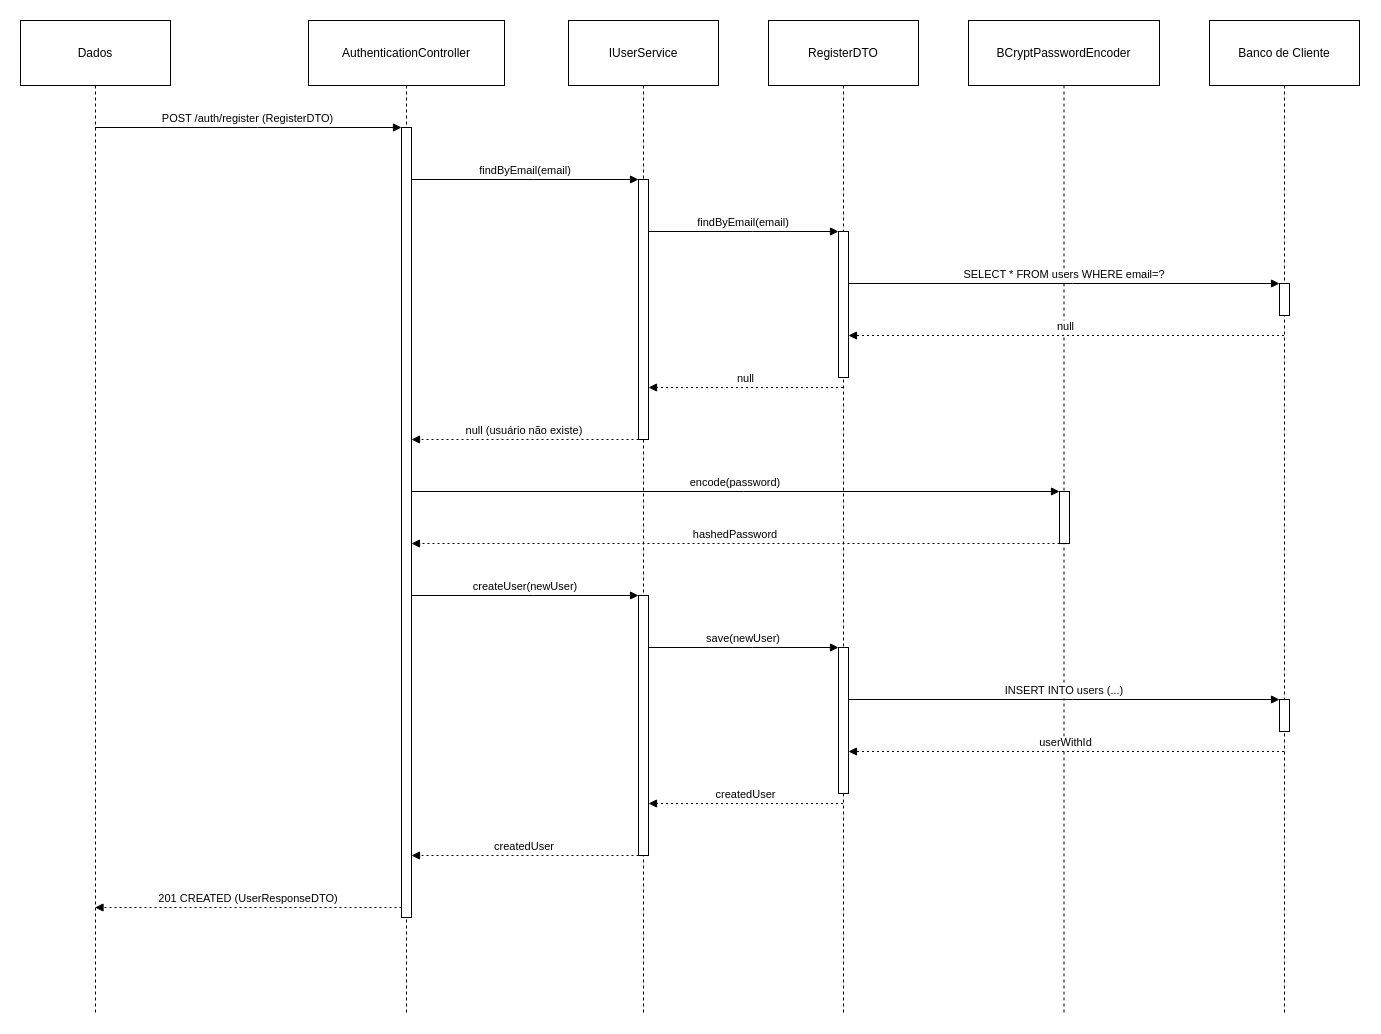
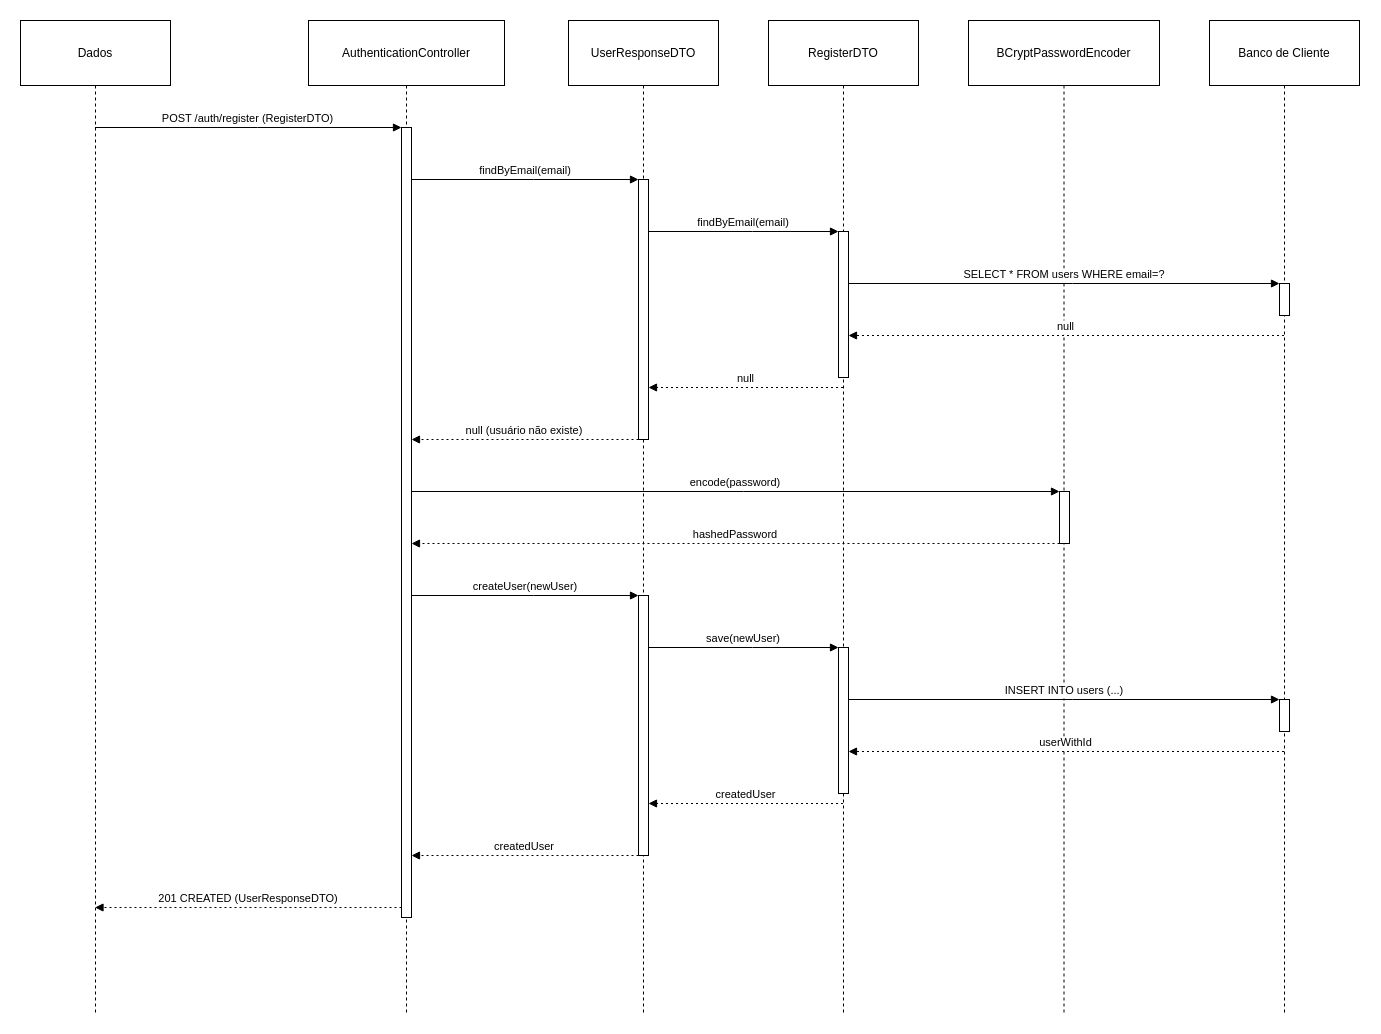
node "IUserService": label "IUserService" -> "UserResponseDTO"
